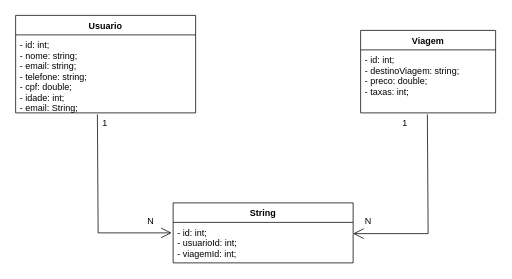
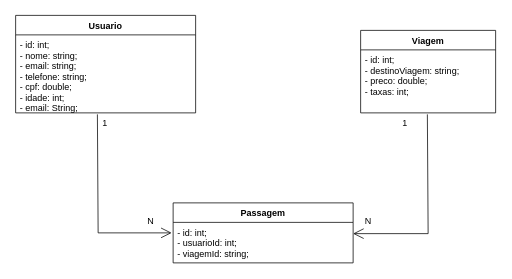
node "String": label "String" -> "Passagem"
node "- id: int; - usuarioId: int; - viagemId: int;": label "- id: int; - usuarioId: int; - viagemId: int;" -> "- id: int; - usuarioId: int; - viagemId: string;"
